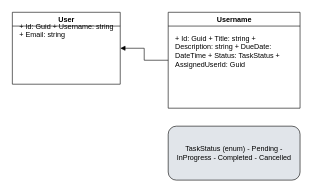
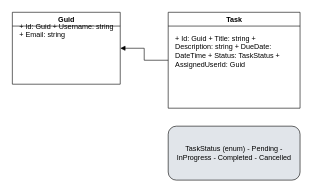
node "User": label "User" -> "Guid"
node "Username": label "Username" -> "Task"
